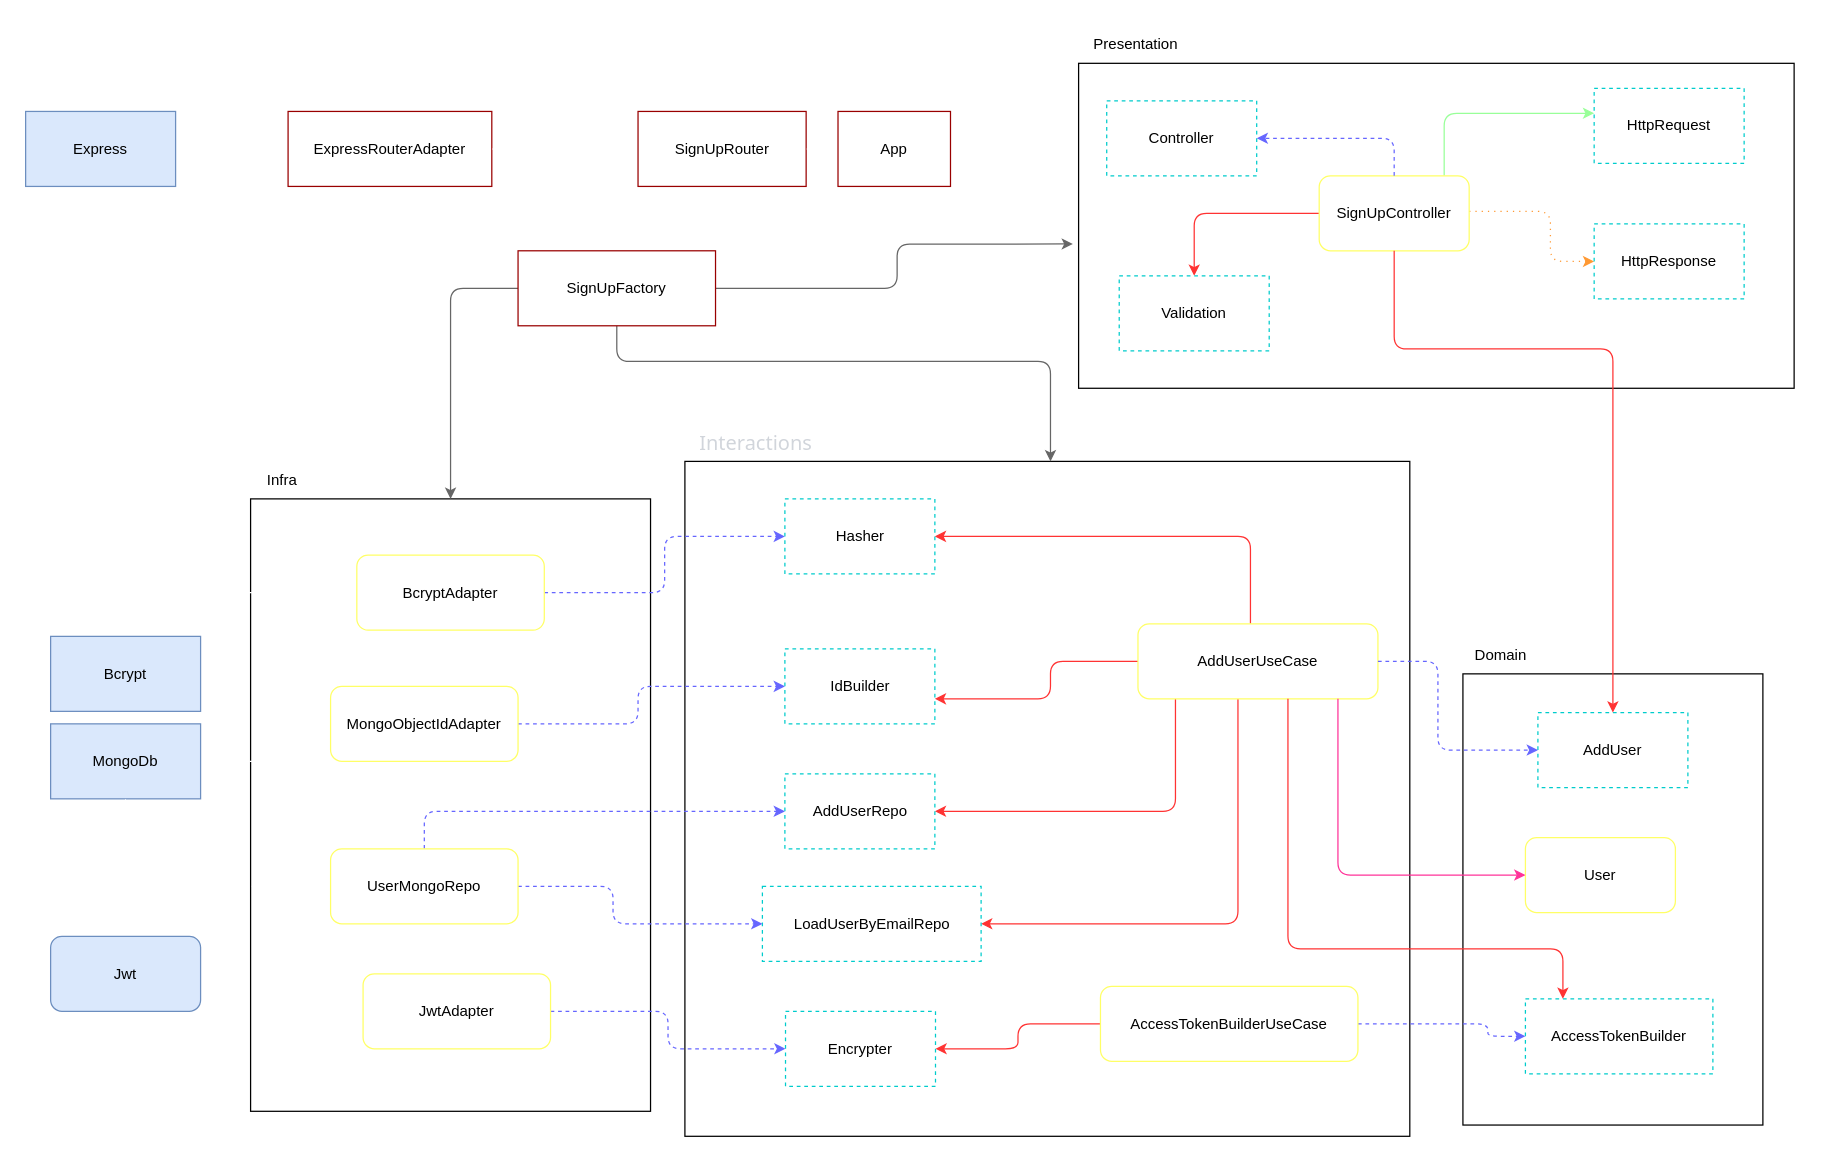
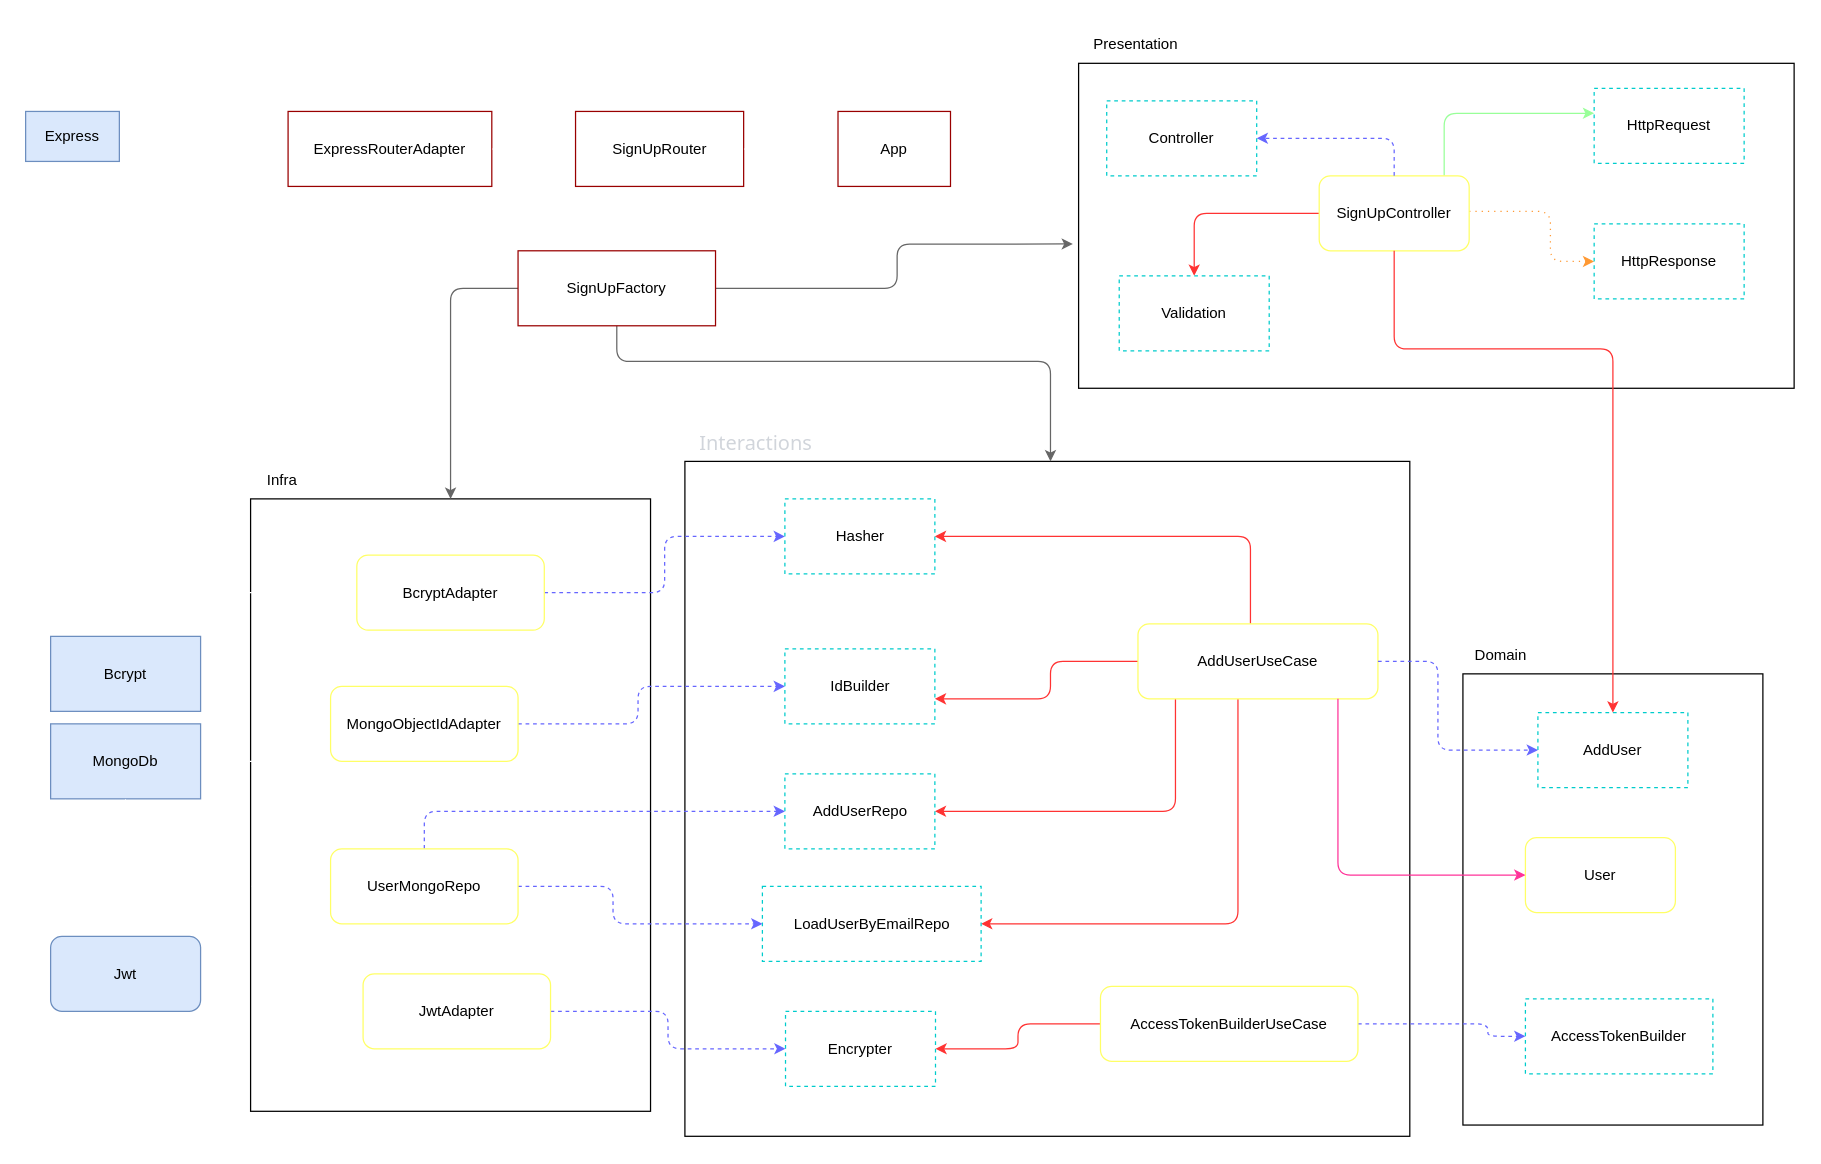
node "Express": size 150x75 -> 94x50
node "SignUpRouter": moved (722, 149) -> (660, 149)
edge "AddUserUseCase" -> "AccessTokenBuilder": removed
